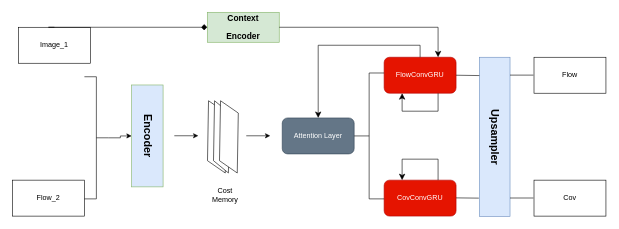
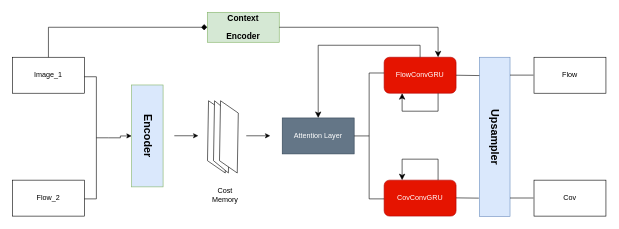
node "Image_1": moved (54, 45) -> (48, 75)
node "Attention Layer": shape rounded rectangle -> rectangle
